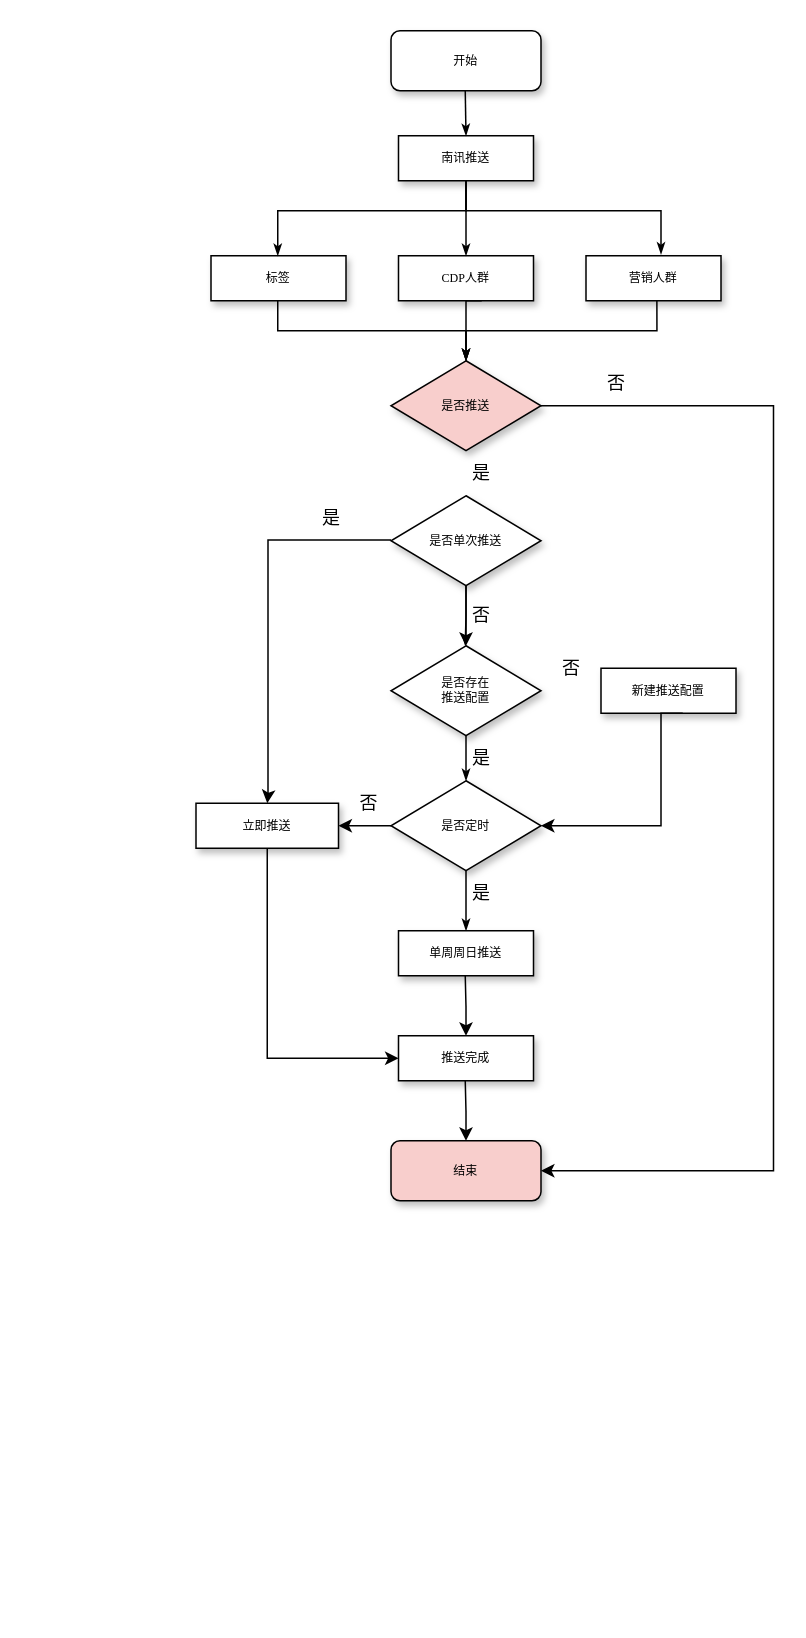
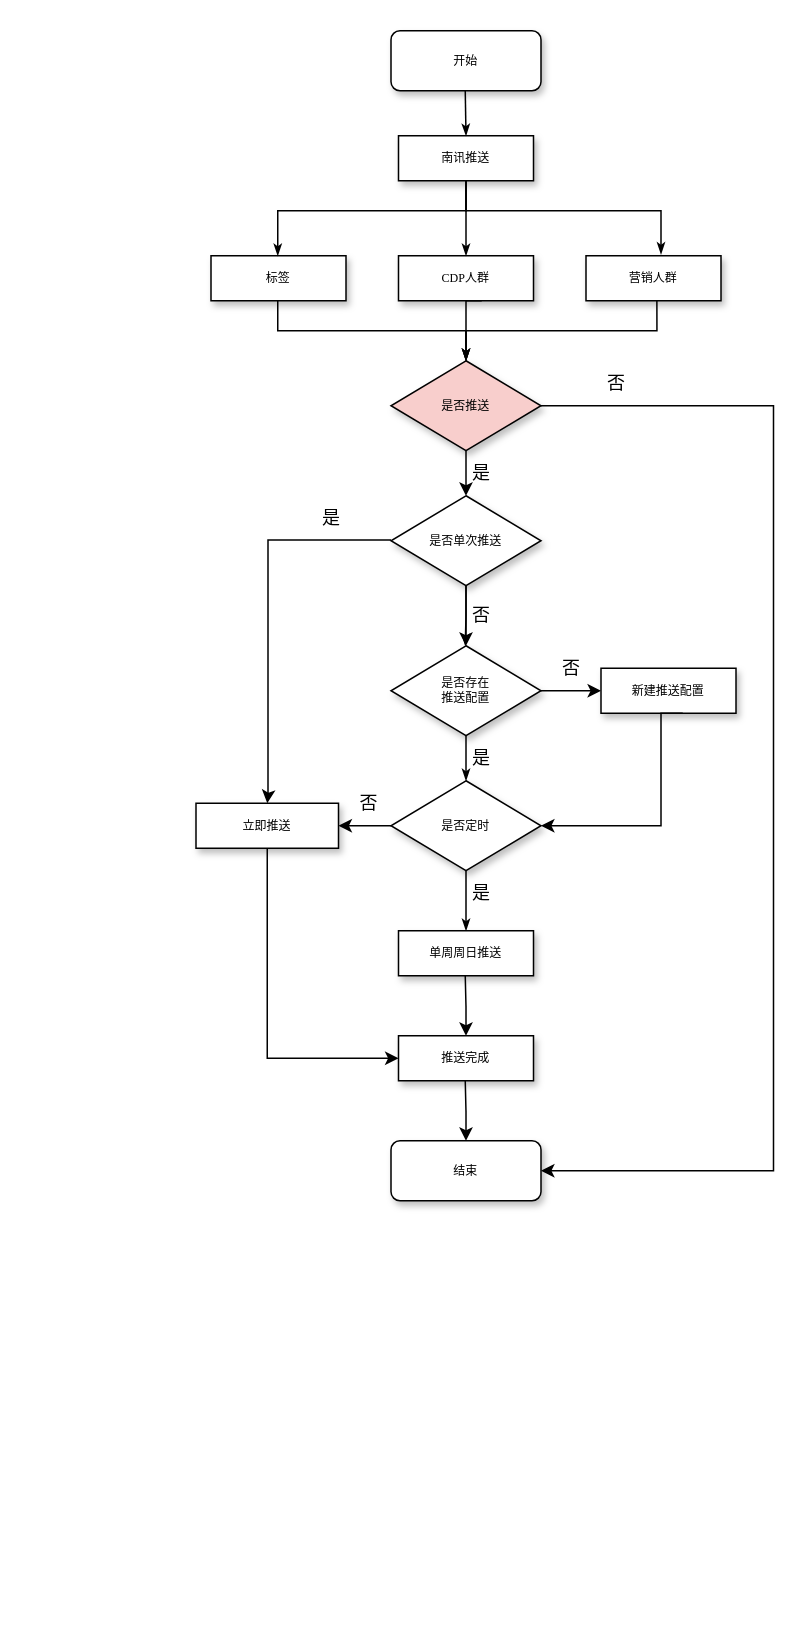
edge "是否推送" -> "是否单次推送": added
edge "是否存在 推送配置" -> "新建推送配置": added
node "结束": fillcolor #f8cecc -> #ffffff
